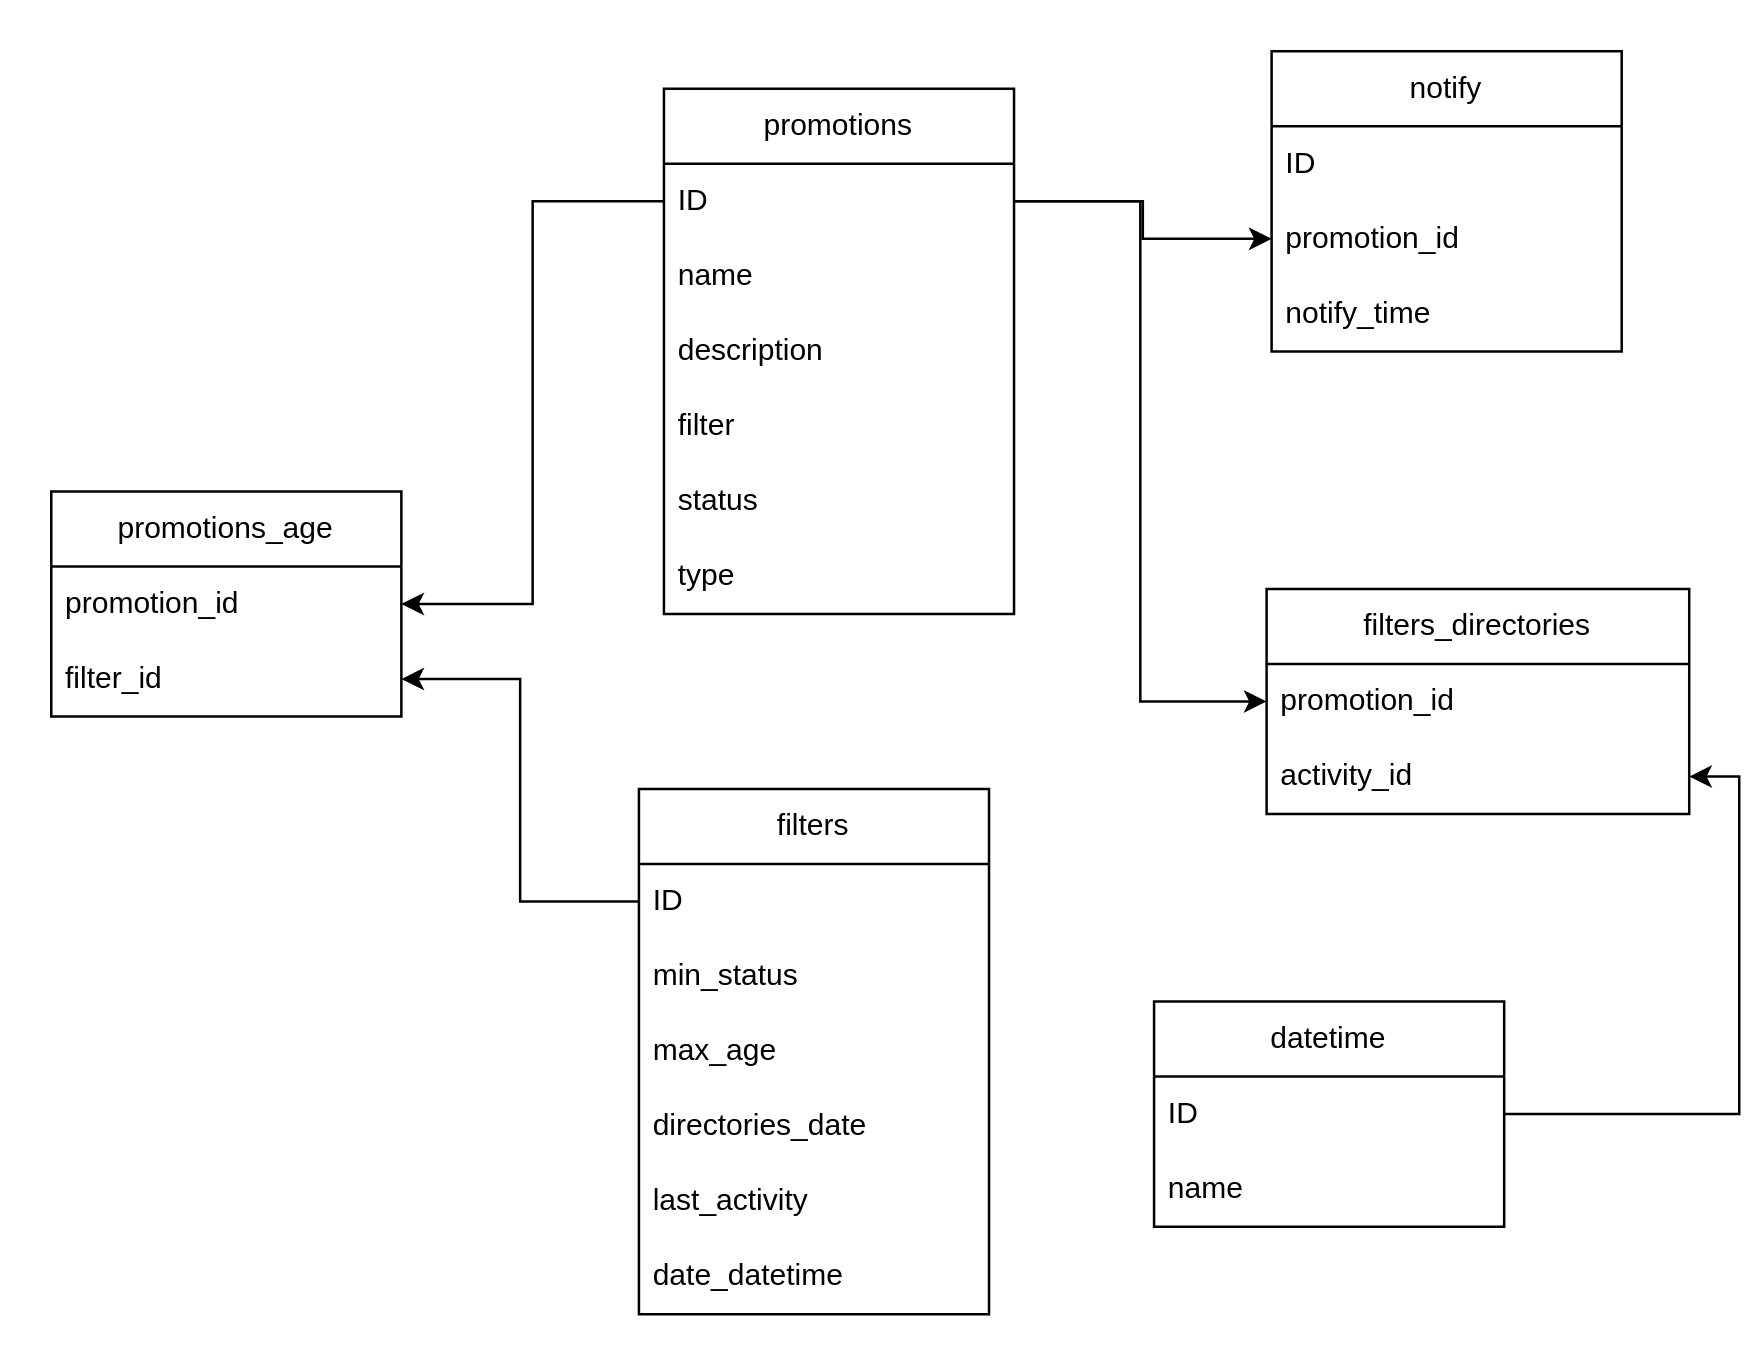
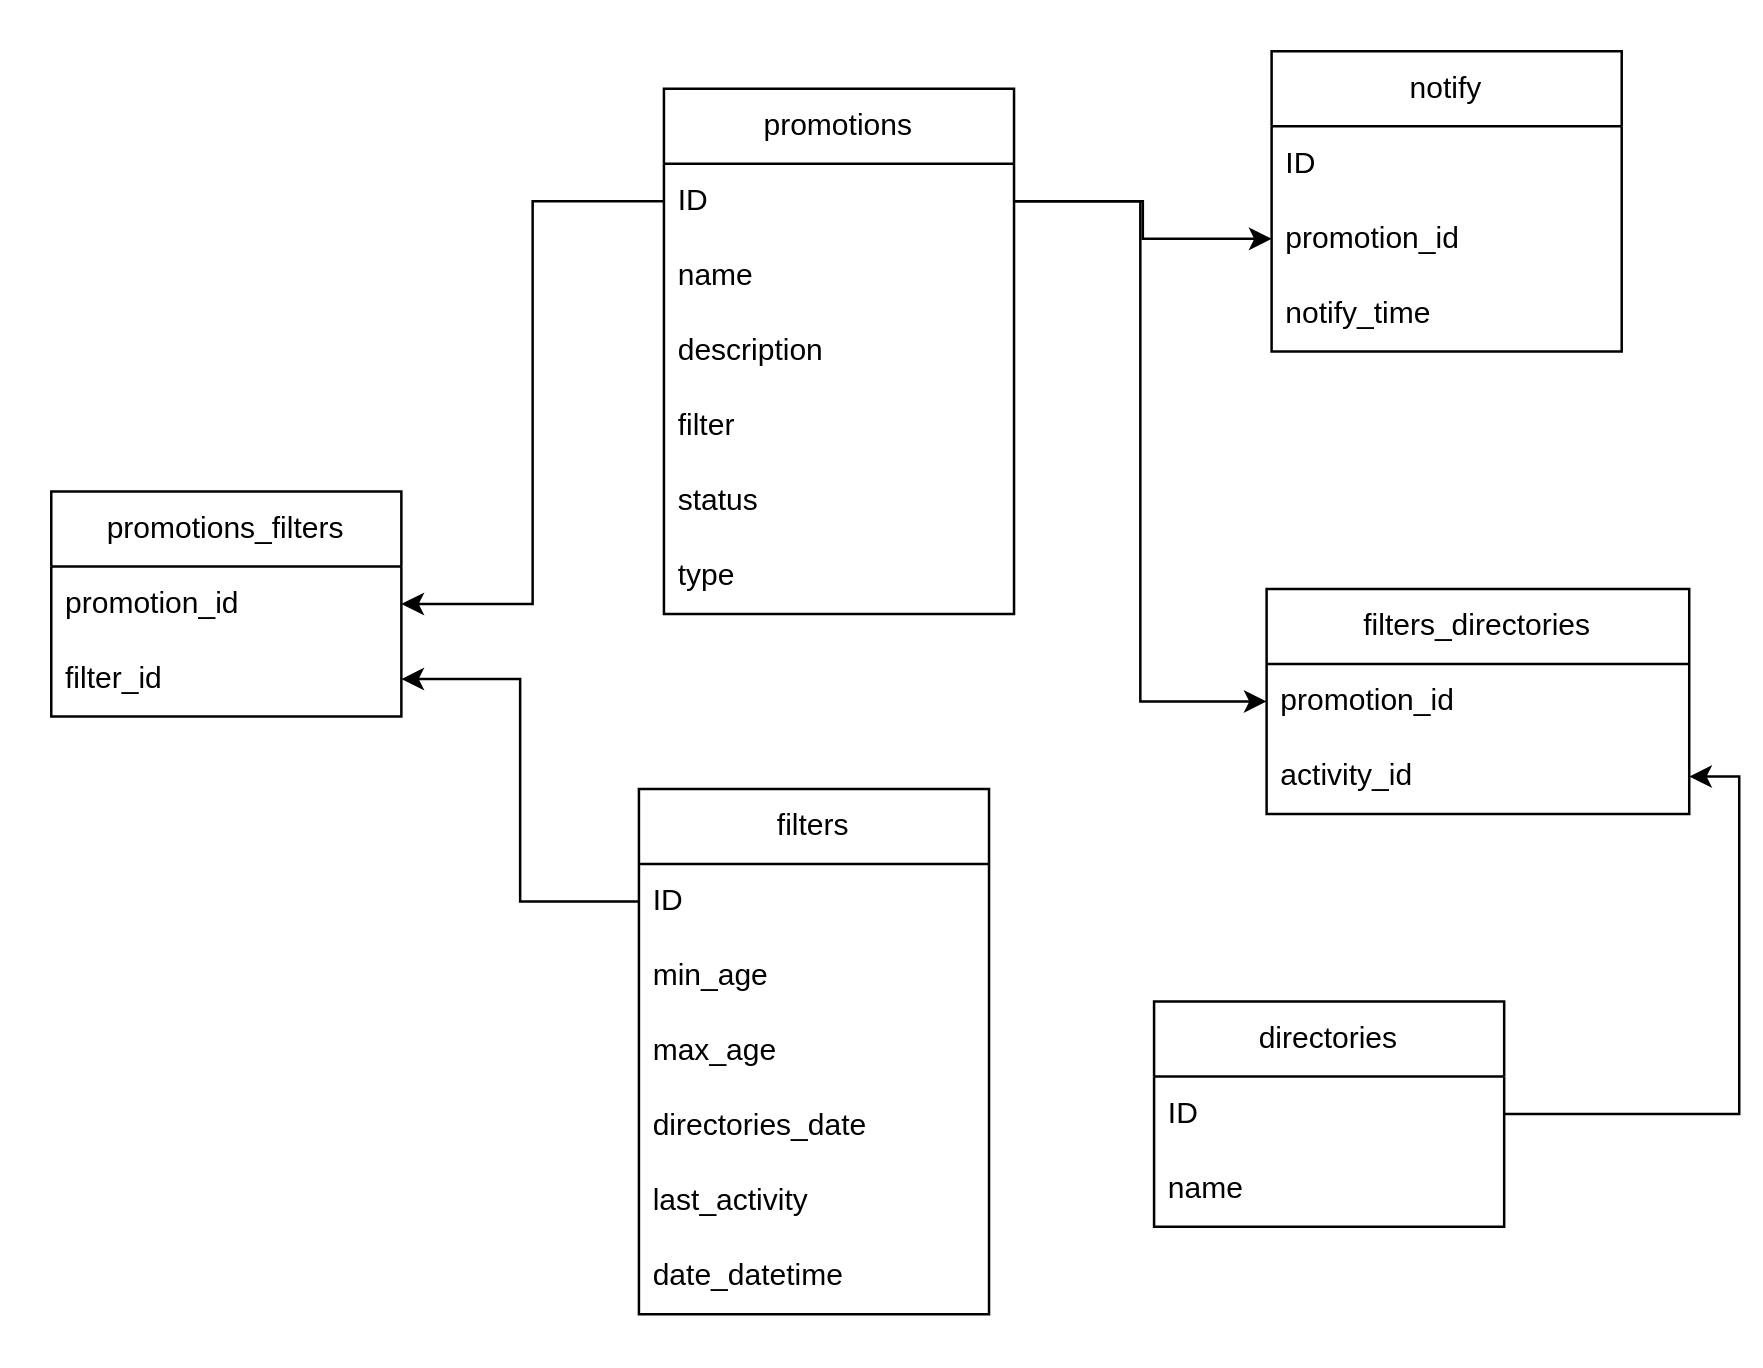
node "promotions_age": label "promotions_age" -> "promotions_filters"
node "min_status": label "min_status" -> "min_age"
node "datetime": label "datetime" -> "directories"
